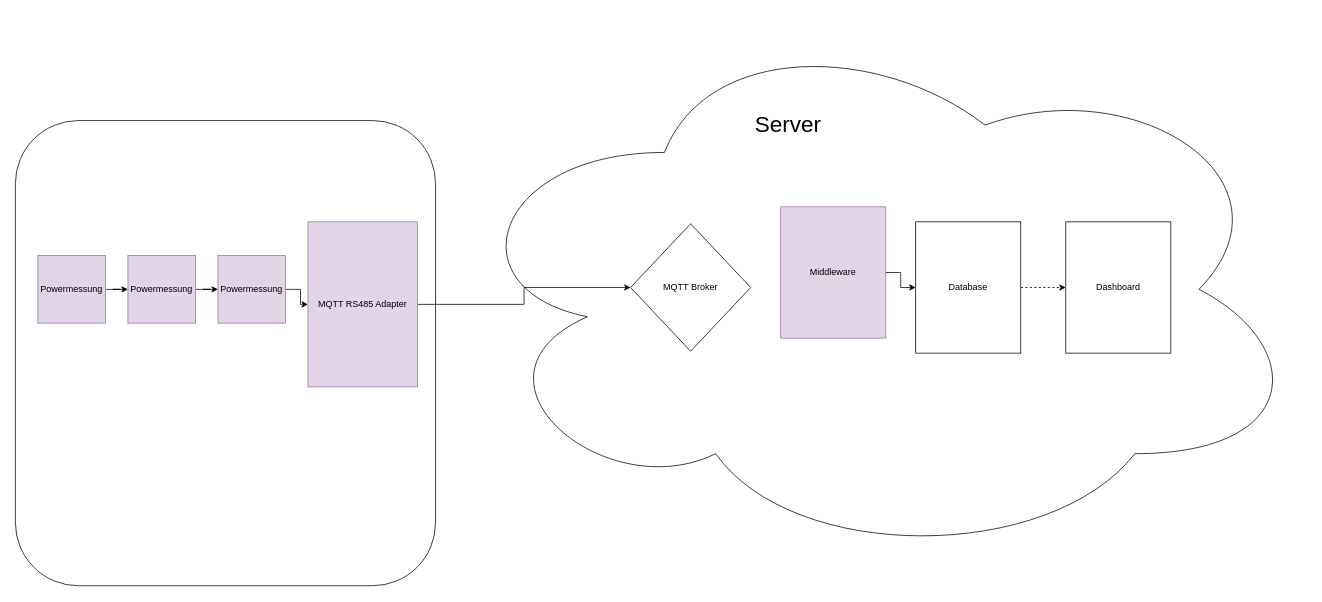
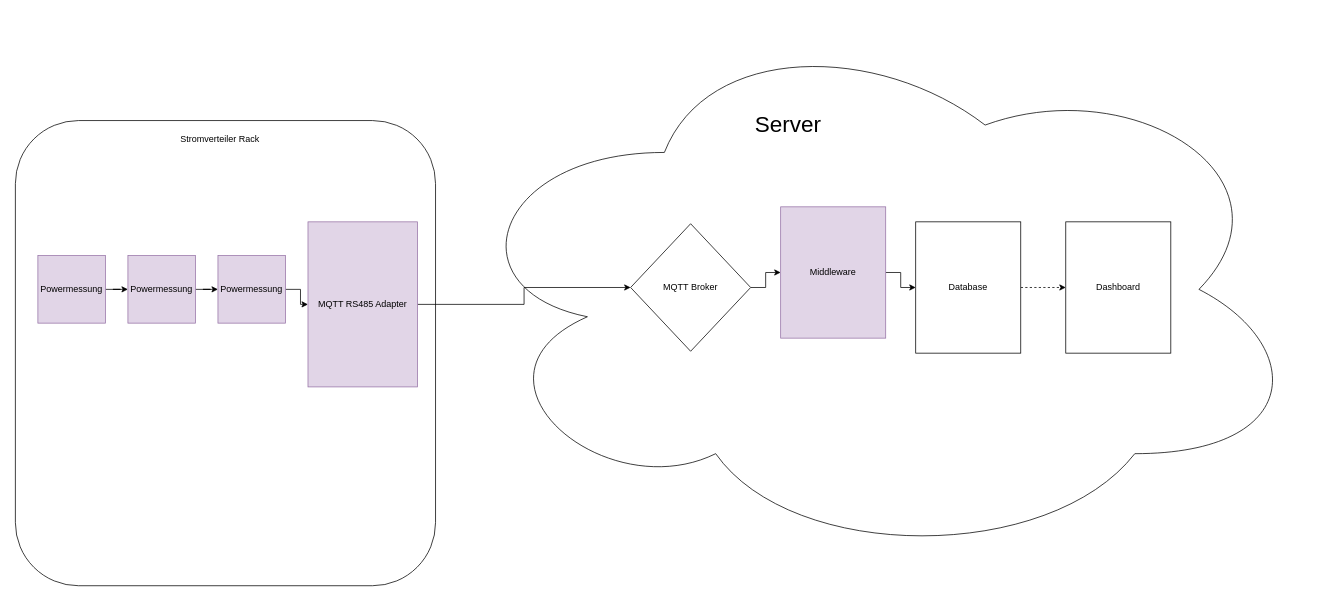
node "Stromverteiler Rack": added
edge "MQTT Broker" -> "Middleware": added
